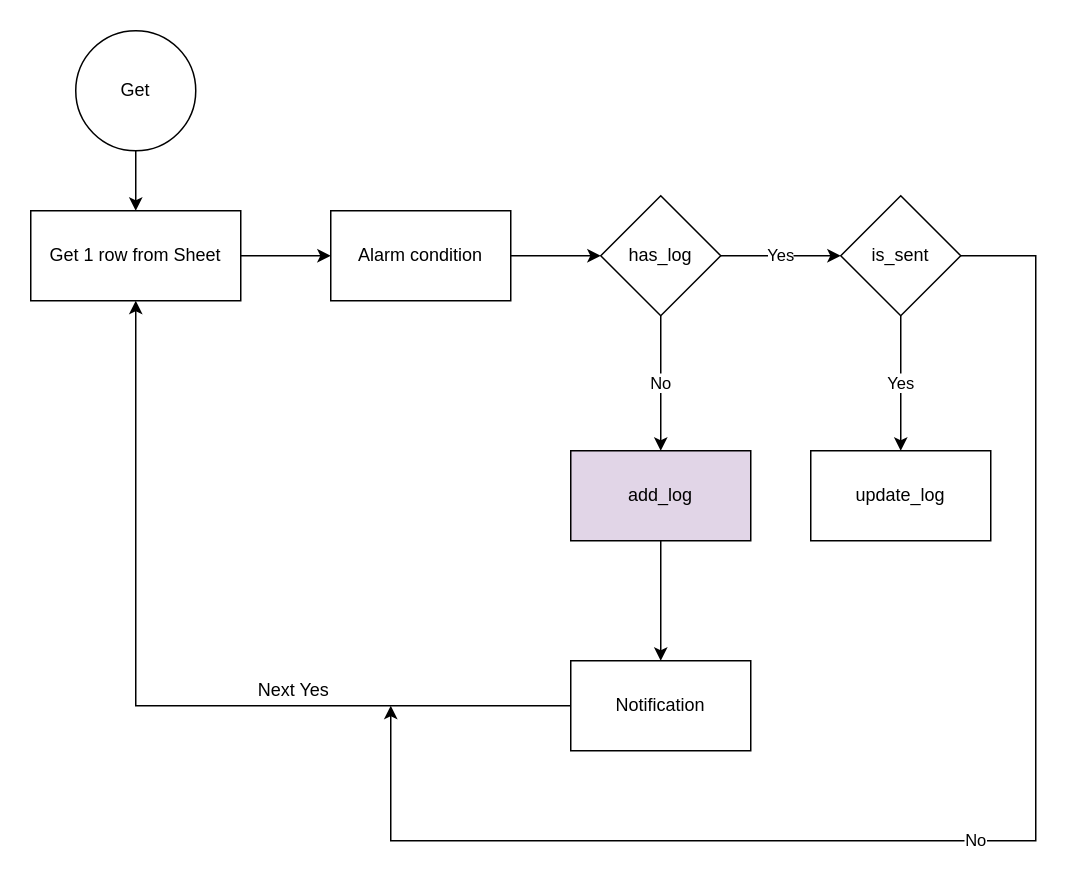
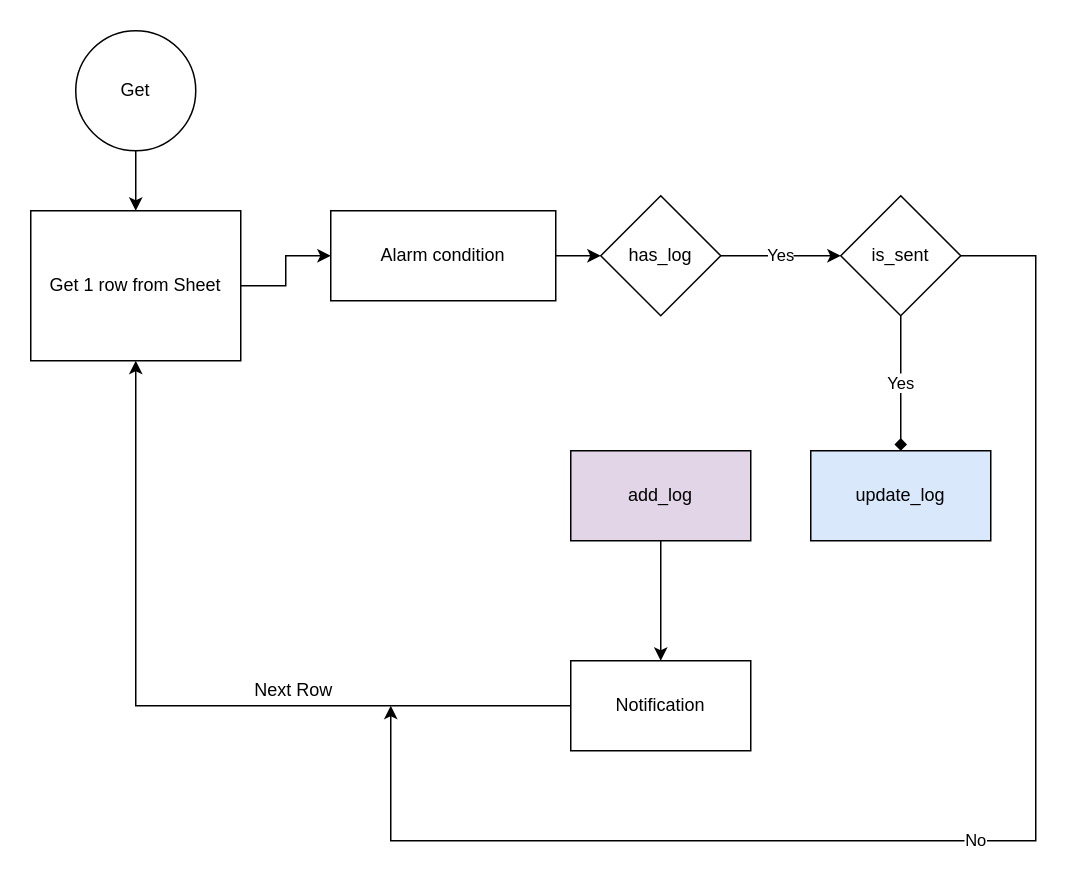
node "Get 1 row from Sheet": size 210x90 -> 210x150
node "Alarm condition": size 180x90 -> 225x90
edge "has_log" -> "add_log": removed, label "No"
edge "is_sent" -> "update_log": arrowhead classic -> diamond
node "update_log": fillcolor #ffffff -> #dae8fc
node "Next Yes": label "Next Yes" -> "Next Row"
